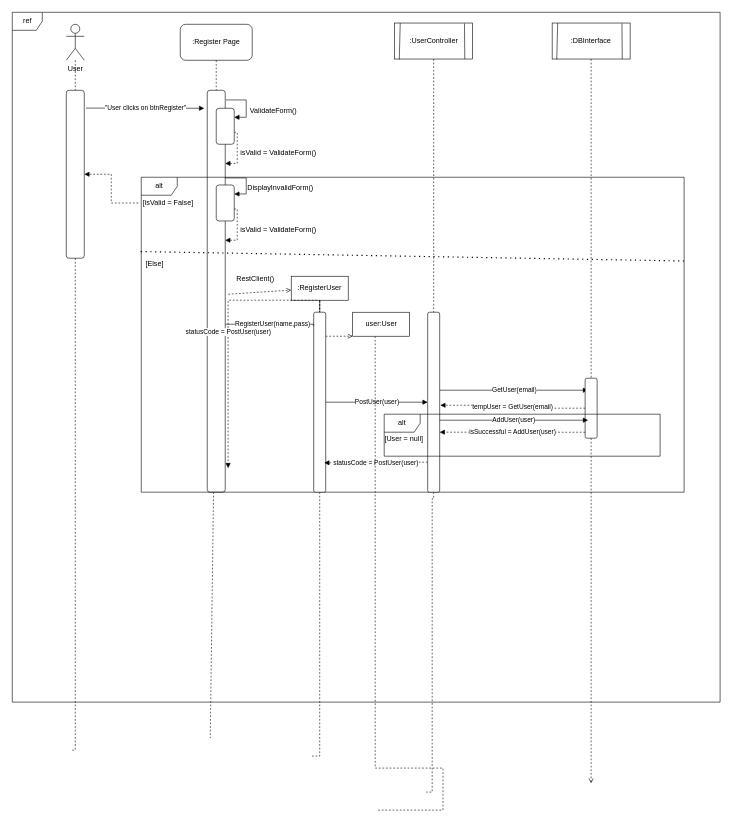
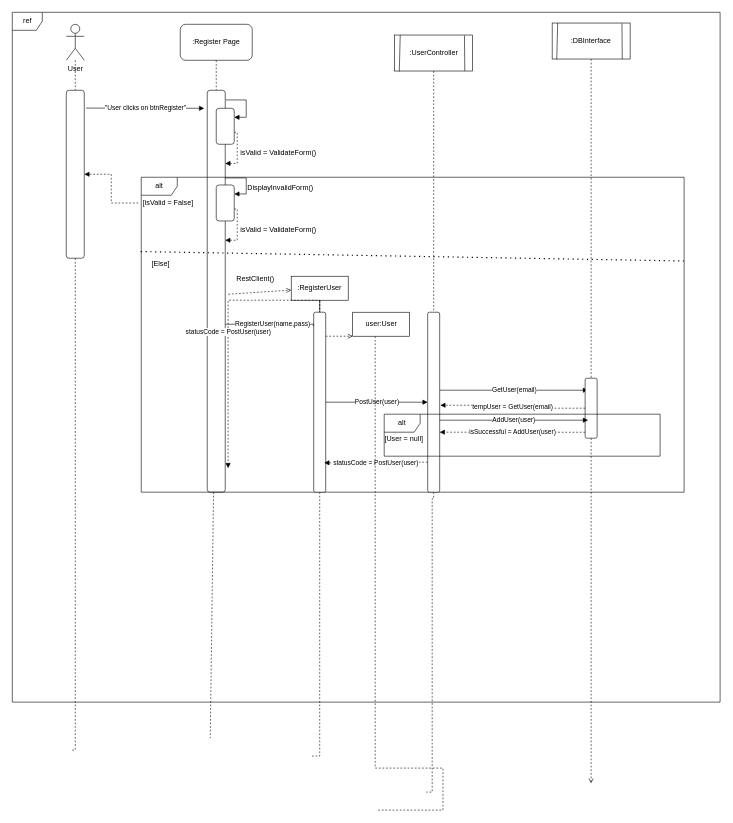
node ":UserController": moved (434, 41) -> (434, 53)
node "ValidateForm()": removed
node "[Else]": moved (155, 264) -> (161, 264)
